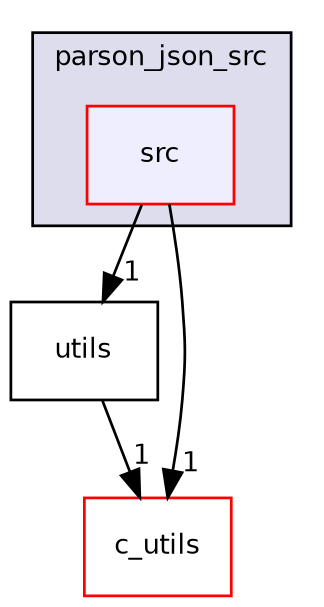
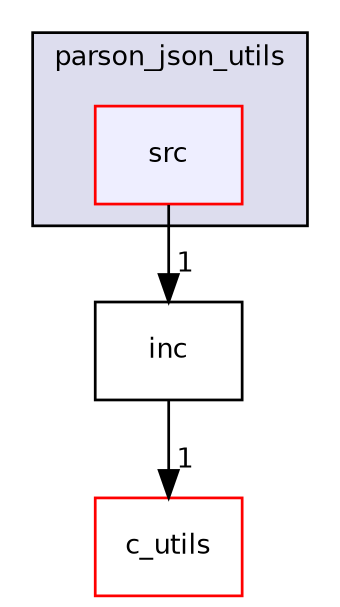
cluster "parson_json_src": label "parson_json_src" -> "parson_json_utils"
edge "src" -> "c_utils": removed
node "utils": label "utils" -> "inc"
